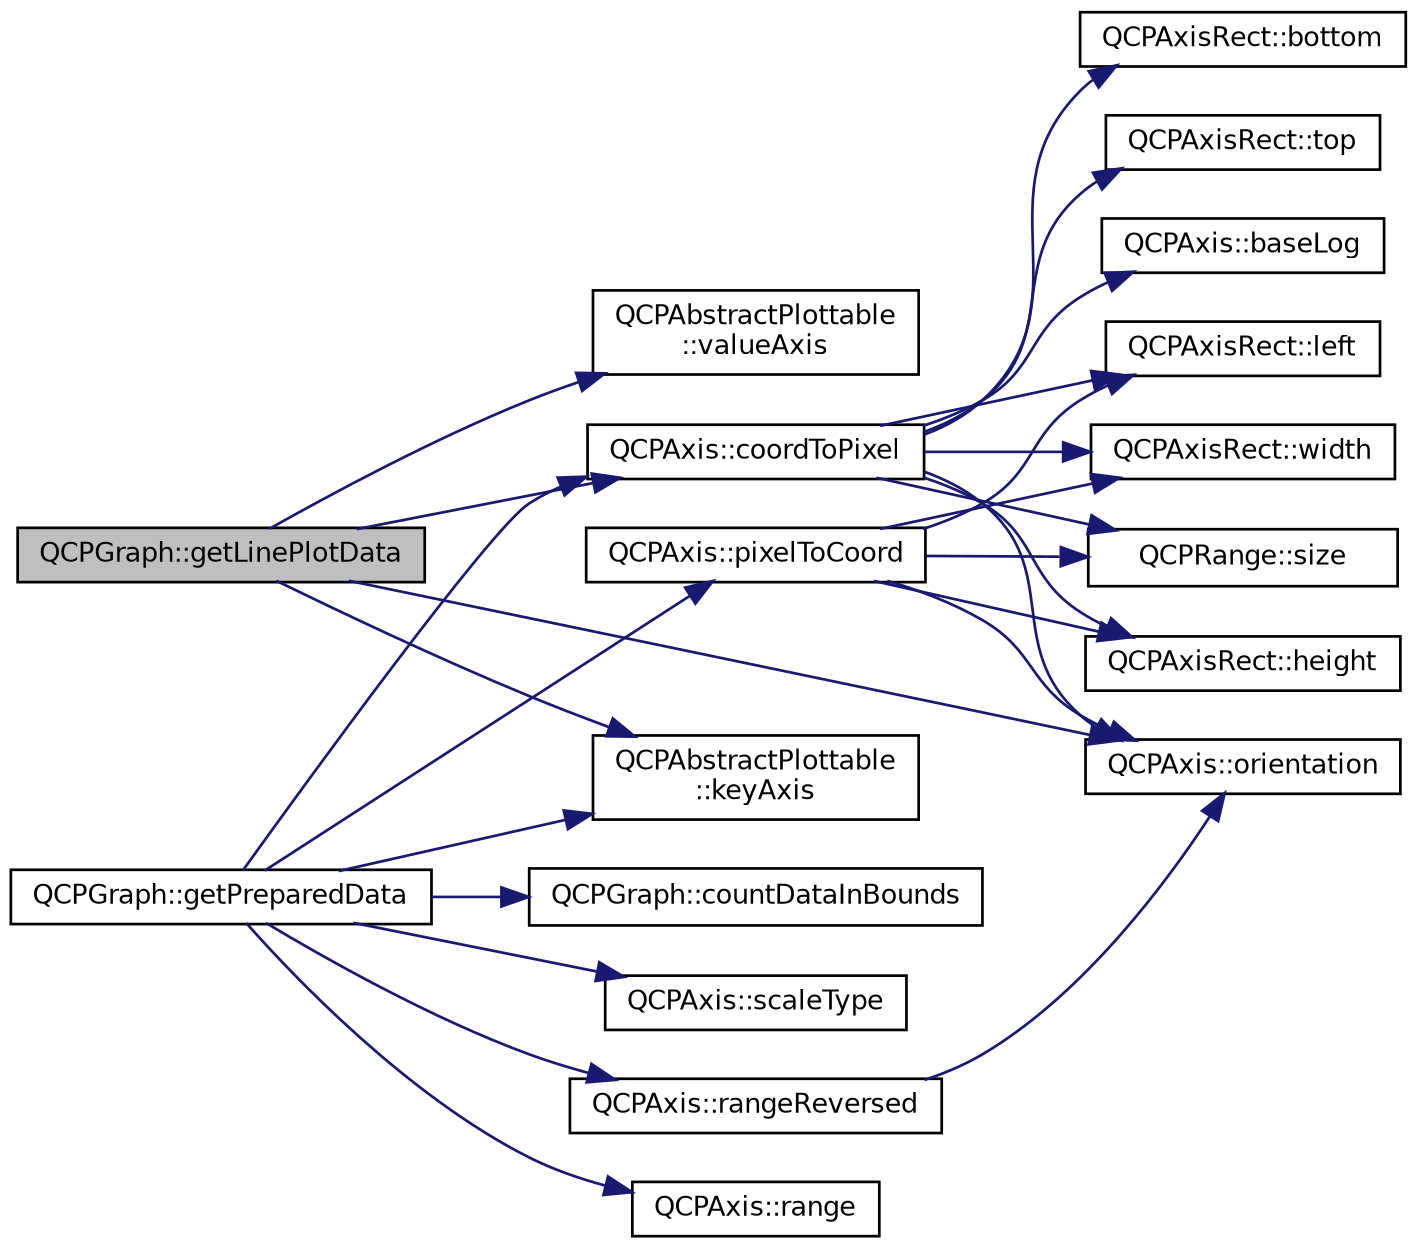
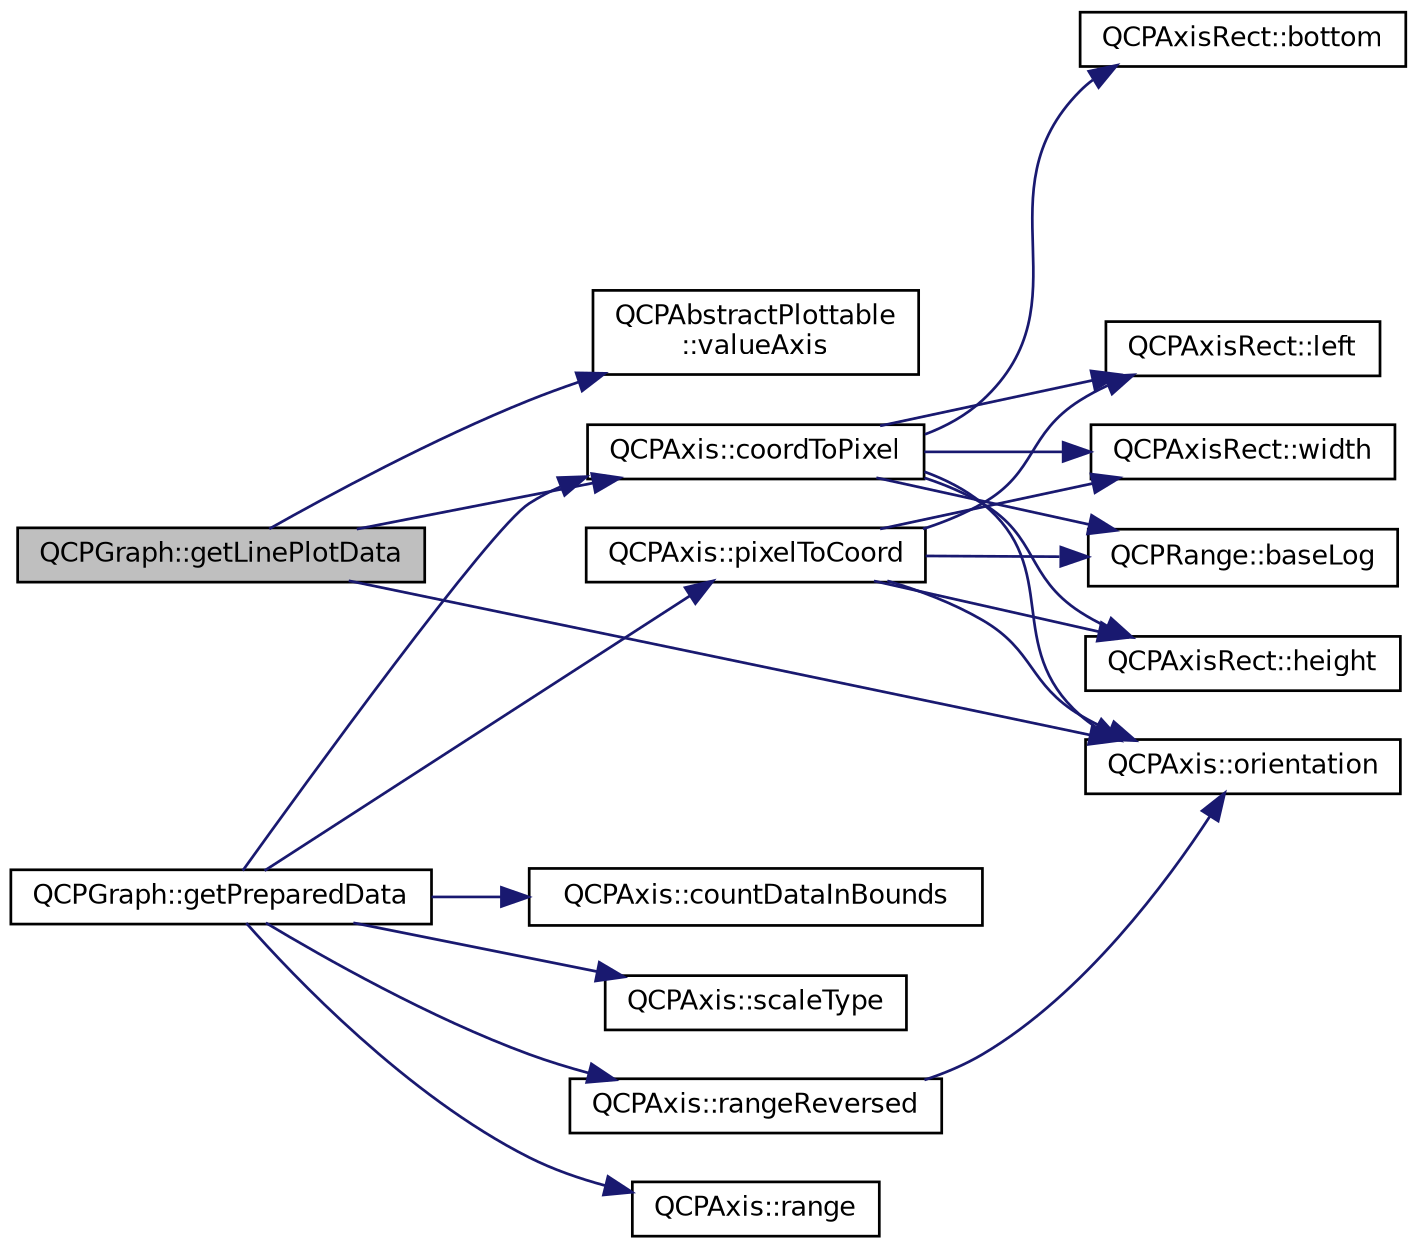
node "QCPAxisRect::top": removed
node "QCPAxis::baseLog": removed
node "QCPRange::size": label "QCPRange::size" -> "QCPRange::baseLog"
node "QCPAbstractPlottable ::keyAxis": removed
node "QCPGraph::countDataInBounds": label "QCPGraph::countDataInBounds" -> "QCPAxis::countDataInBounds"
